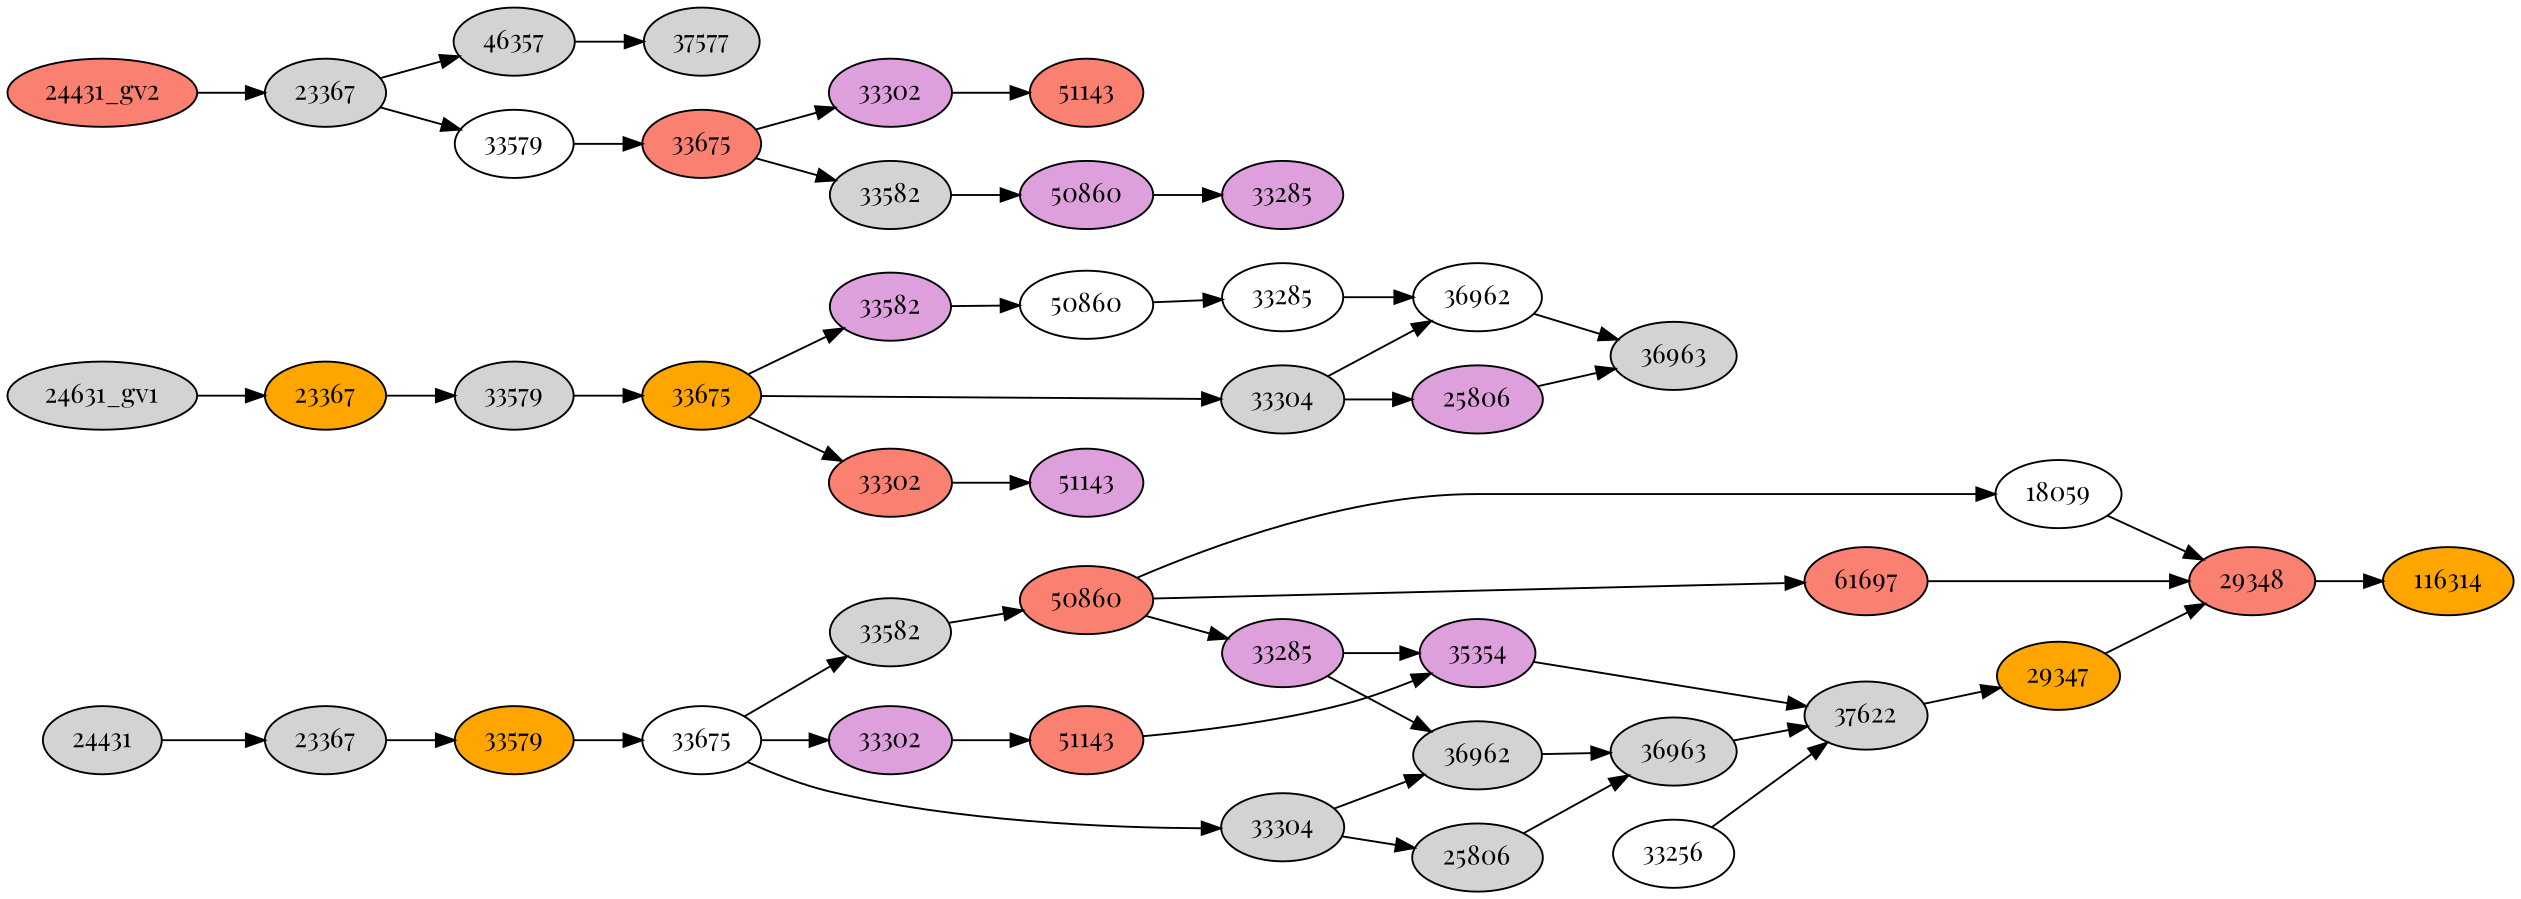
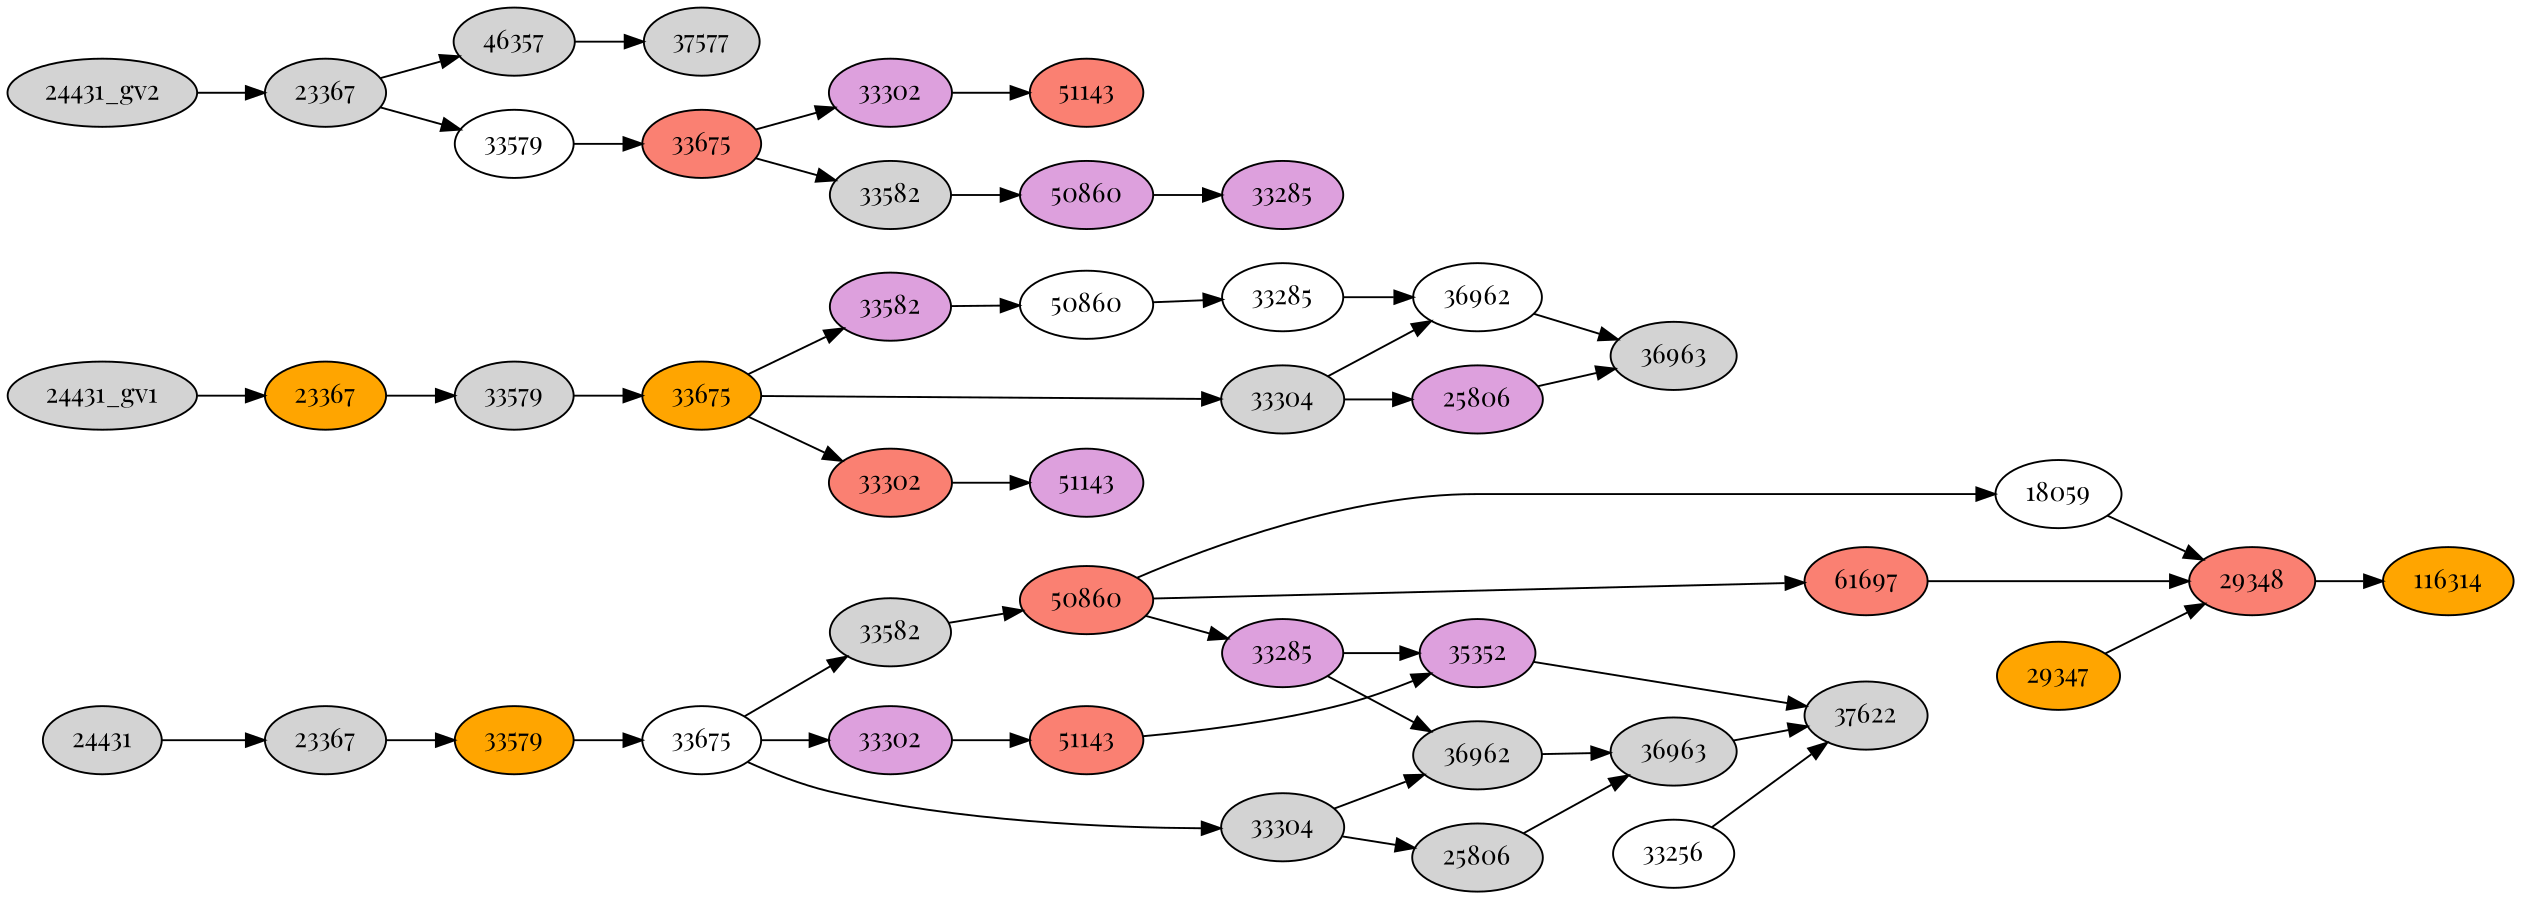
node "24431_gv2": fillcolor salmon -> lightgrey
node "24631_gv1": label "24631_gv1" -> "24431_gv1"
node "35354": label "35354" -> "35352"
edge "37622" -> "29347": removed
